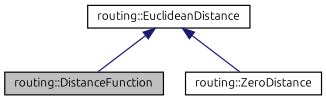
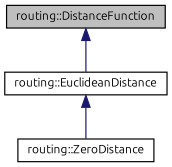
edge "routing::DistanceFunction" -> "routing::EuclideanDistance": reversed
